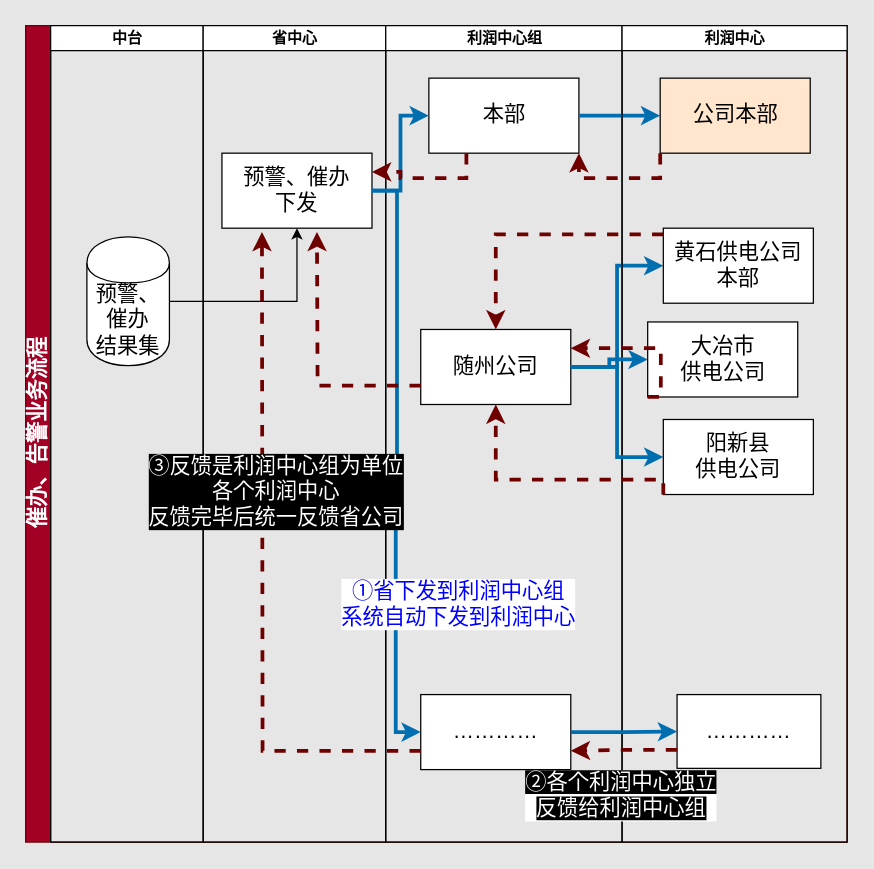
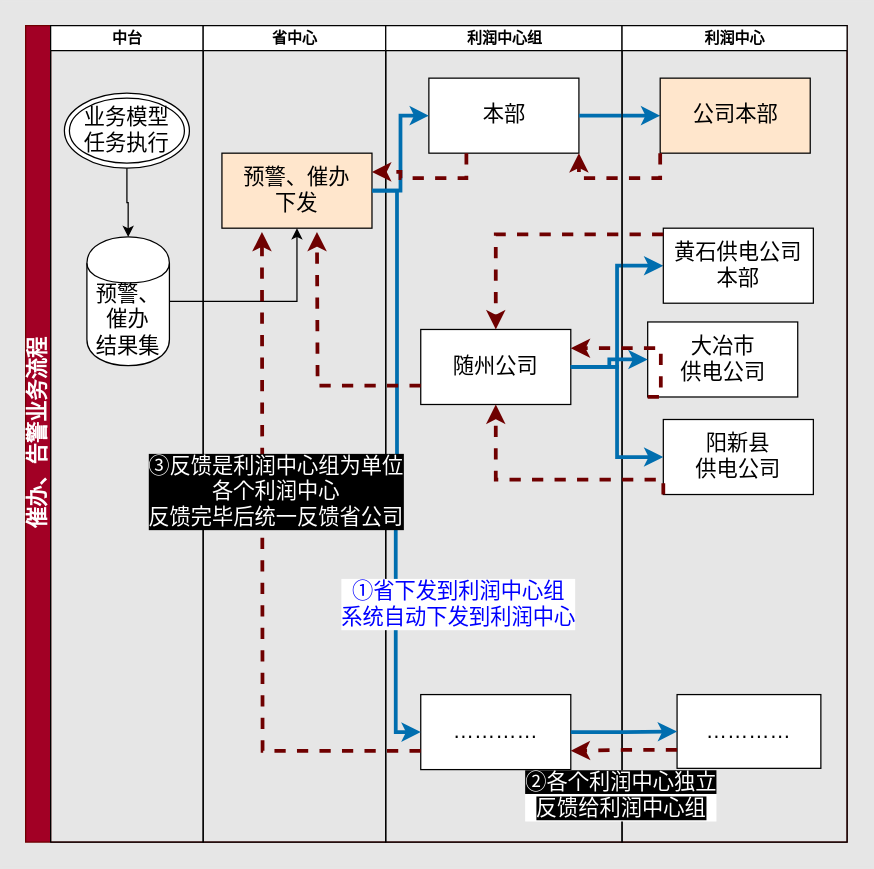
node "业务模型 任务执行": added
node "预警、催办 下发": fillcolor #ffffff -> #ffe6cc
edge "业务模型 任务执行" -> "预警、催办 结果集": added
